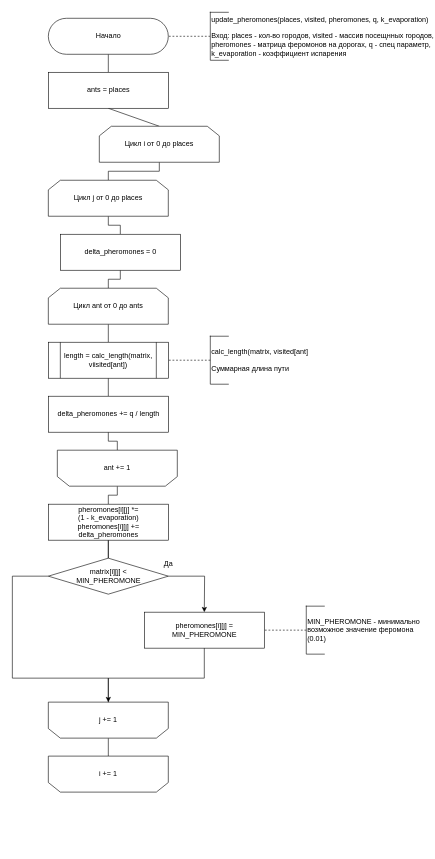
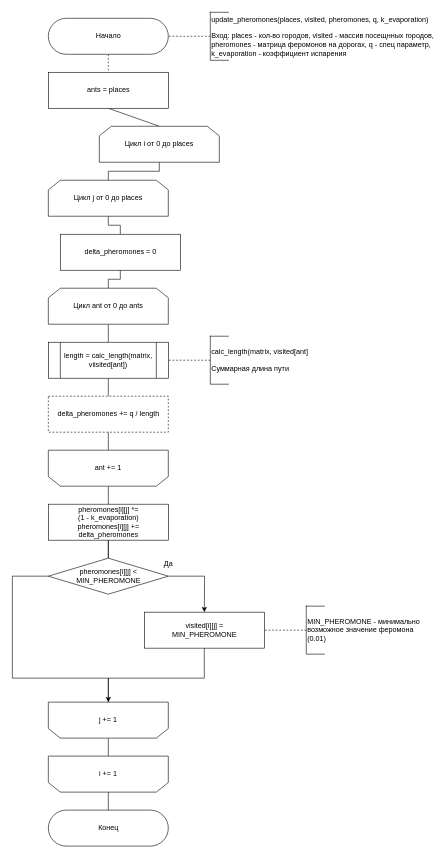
edge "Начало" -- "ants = places": style solid -> dashed
node "delta_pheromones += q / length": style solid -> dashed
node "ant += 1": moved (117, 468) -> (108, 468)
node "matrix[i][j] < MIN_PHEROMONE": label "matrix[i][j] < MIN_PHEROMONE" -> "pheromones[i][j] < MIN_PHEROMONE"
node "pheromones[i][j] = MIN_PHEROMONE": label "pheromones[i][j] = MIN_PHEROMONE" -> "visited[i][j] = MIN_PHEROMONE"
edge "i += 1" -- "Конец": added
node "Конец": added
